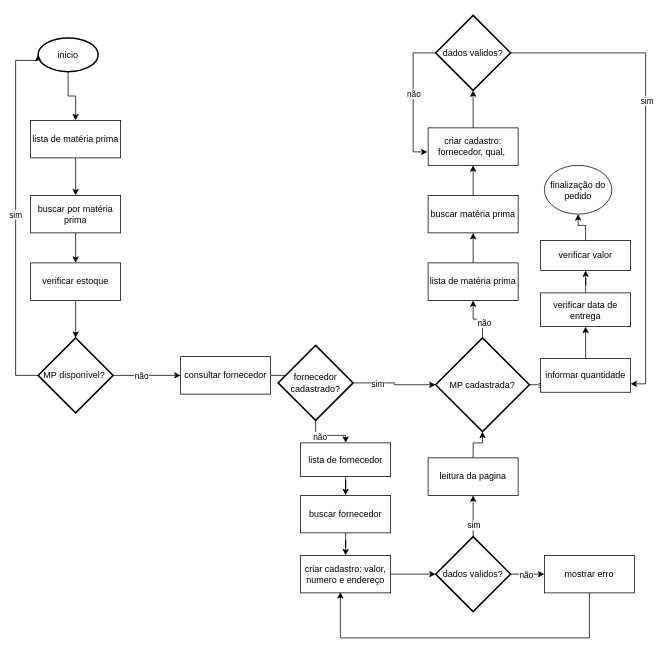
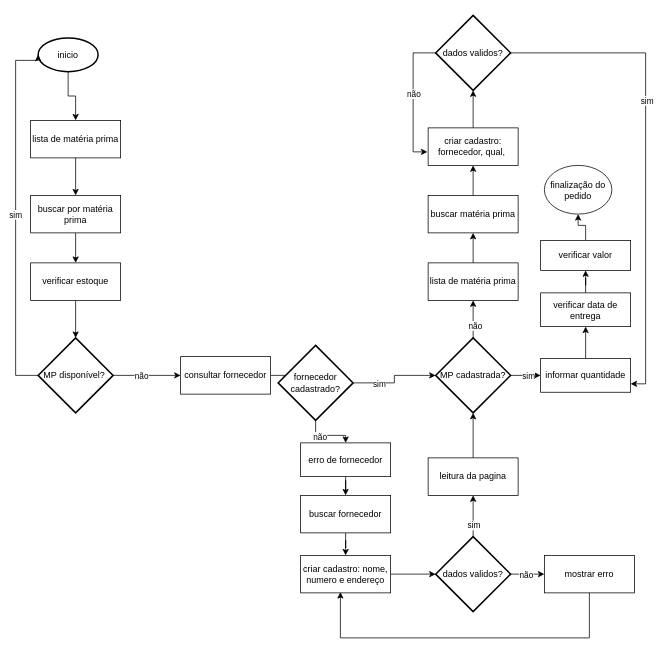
node "MP cadastrada?": size 94x94 -> 75x75
node "lista de fornecedor": label "lista de fornecedor" -> "erro de fornecedor"
node "criar cadastro: valor, numero e endereço": label "criar cadastro: valor, numero e endereço" -> "criar cadastro: nome, numero e endereço"
